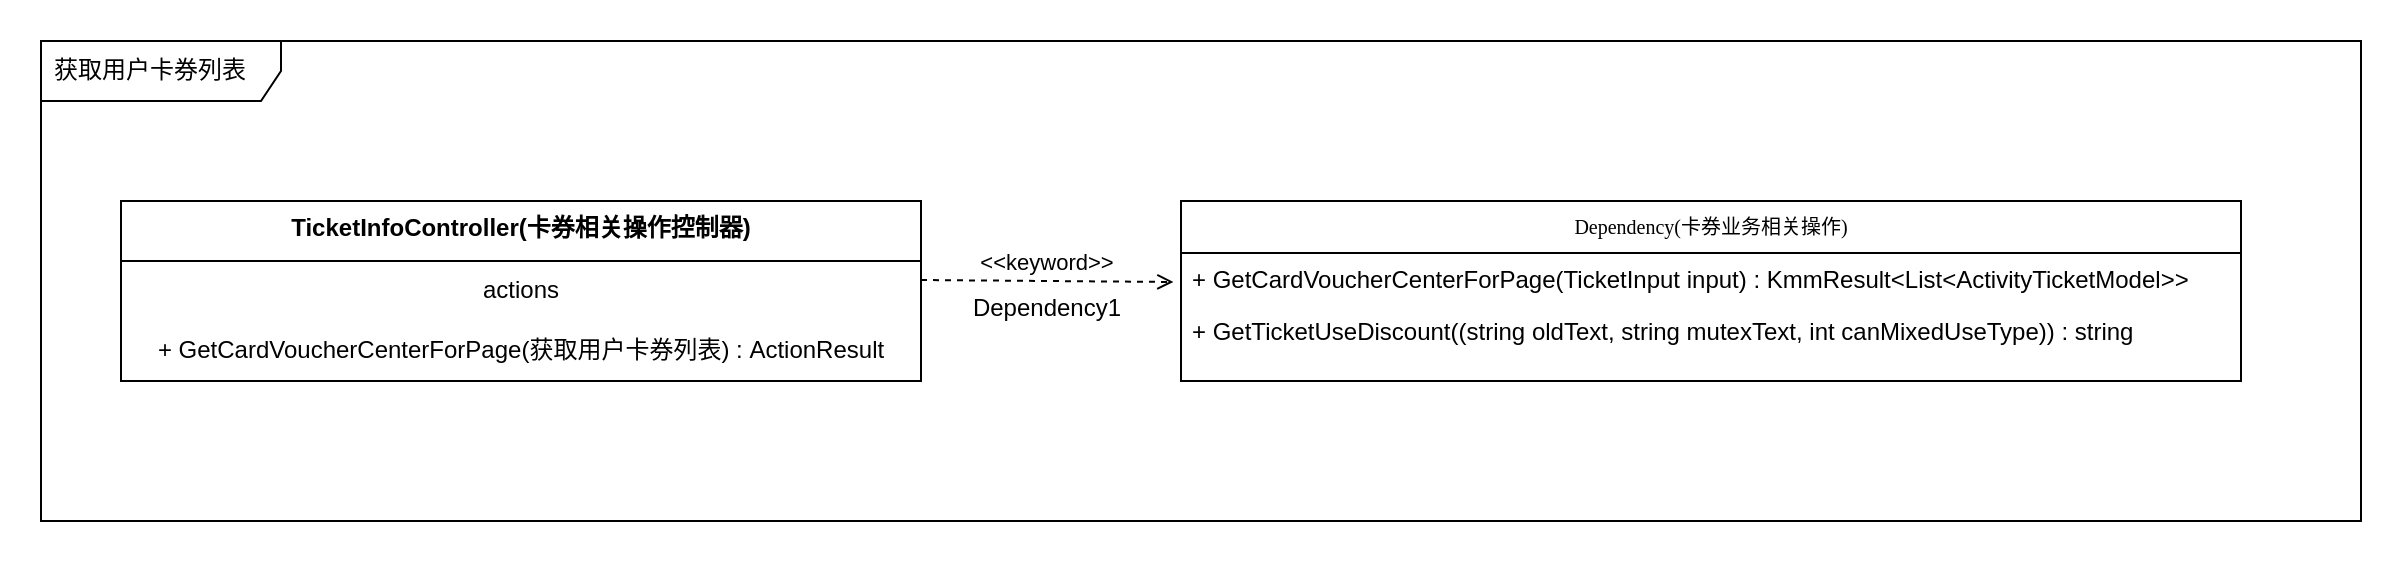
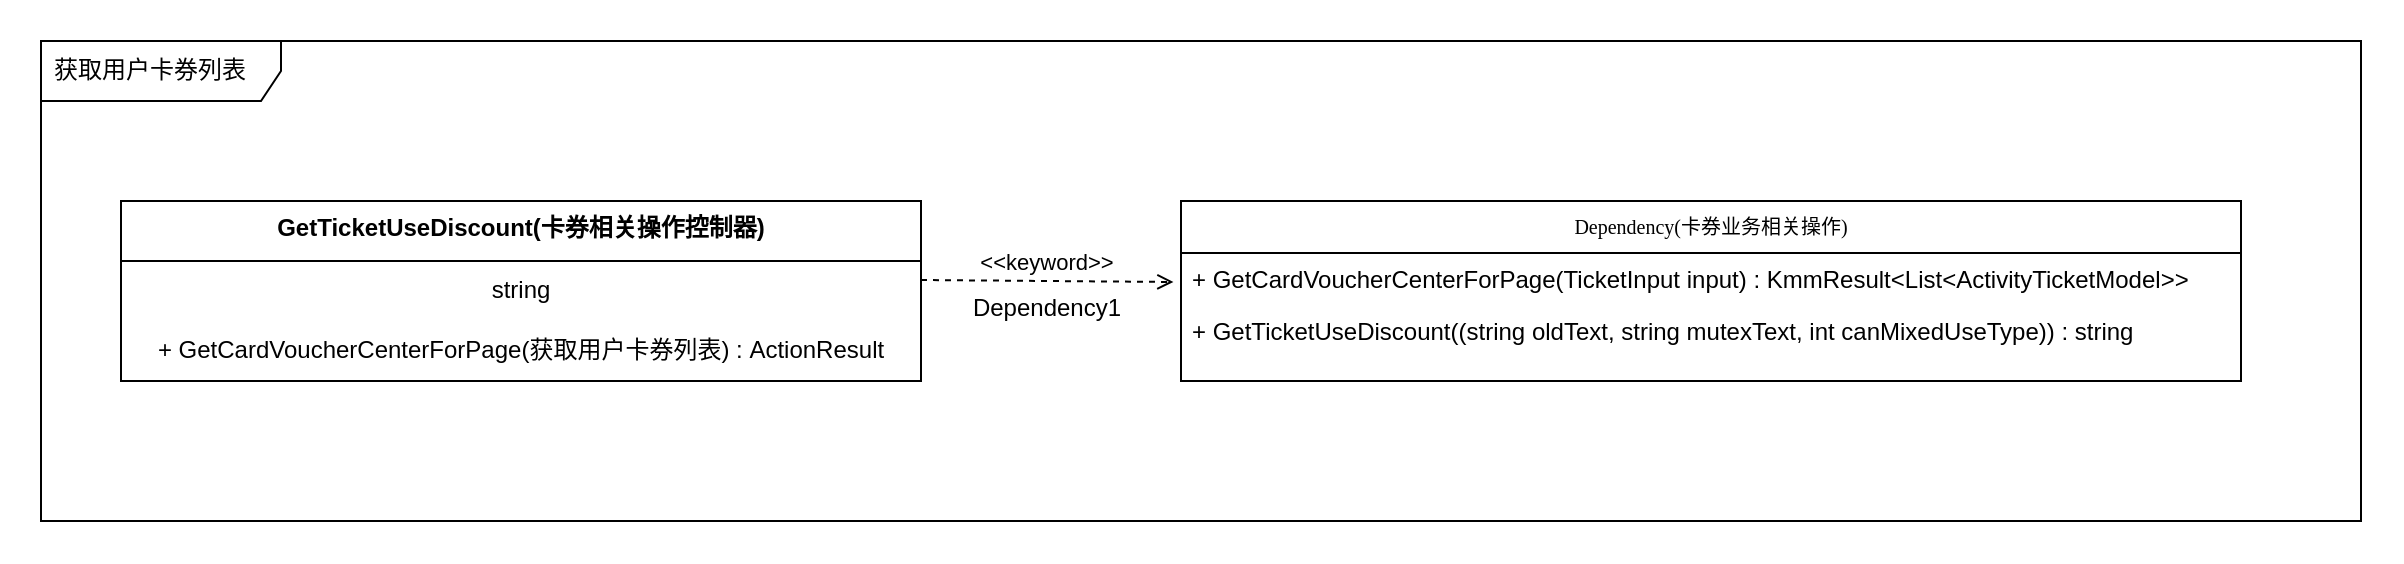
node "TicketInfoController(卡券相关操作控制器)": label "TicketInfoController(卡券相关操作控制器)" -> "GetTicketUseDiscount(卡券相关操作控制器)"
node "actions": label "actions" -> "string"
